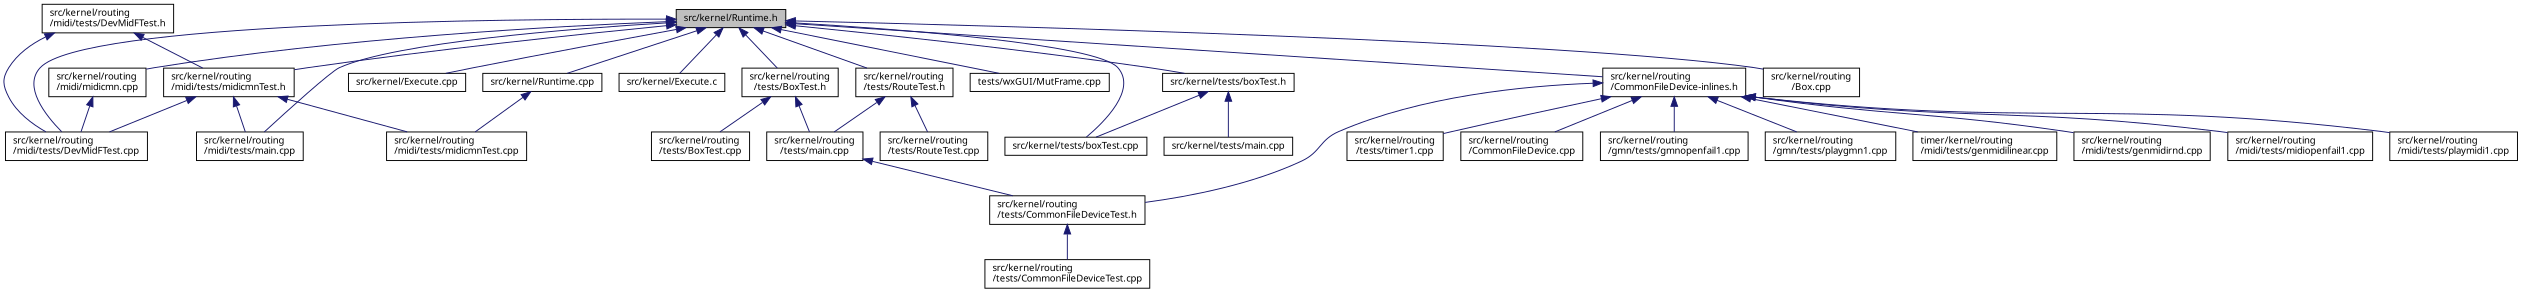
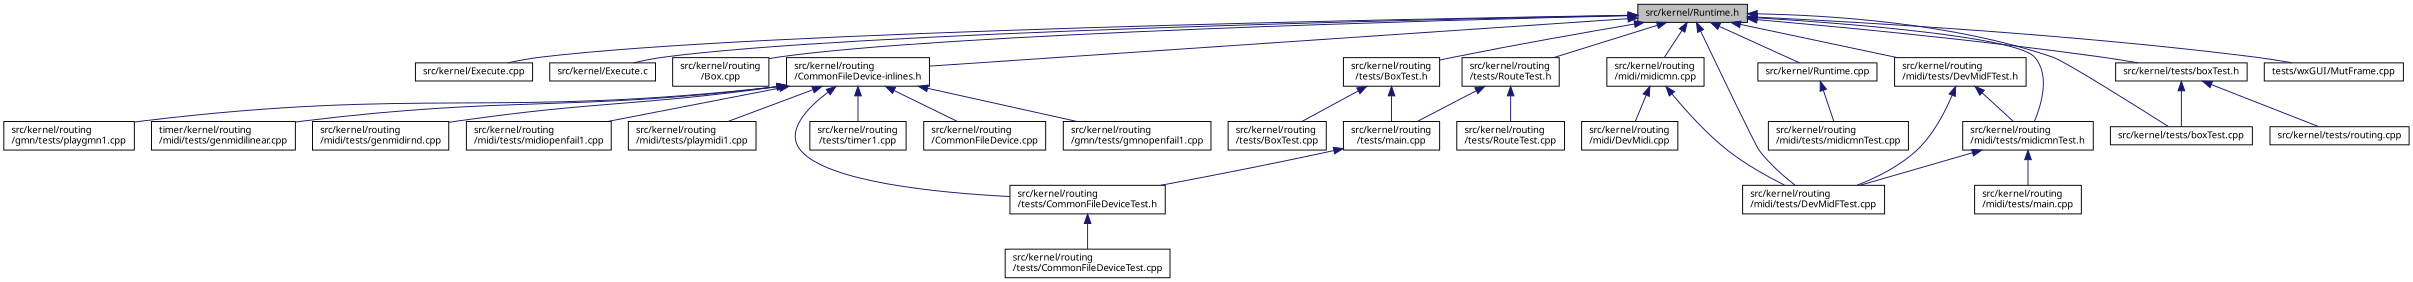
edge "src/kernel/routing /midi/tests/main.cpp" -> "src/kernel/Runtime.h": now "src/kernel/routing /midi/tests/DevMidFTest.h" -> "src/kernel/Runtime.h"
edge "src/kernel/routing /midi/tests/midicmnTest.cpp" -> "src/kernel/routing /midi/tests/midicmnTest.h": removed
node "src/kernel/routing /midi/DevMidi.cpp": added
node "src/kernel/tests/main.cpp": label "src/kernel/tests/main.cpp" -> "src/kernel/tests/routing.cpp"
